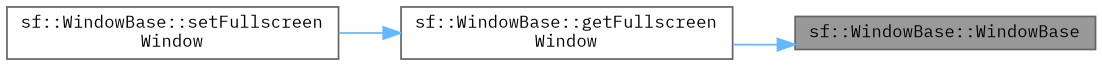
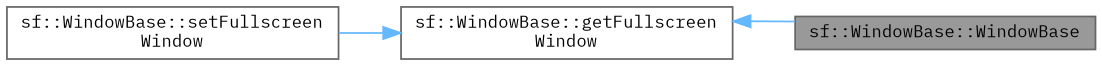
edge "sf::WindowBase::getFullscreen Window" -> "sf::WindowBase::WindowBase": reversed
